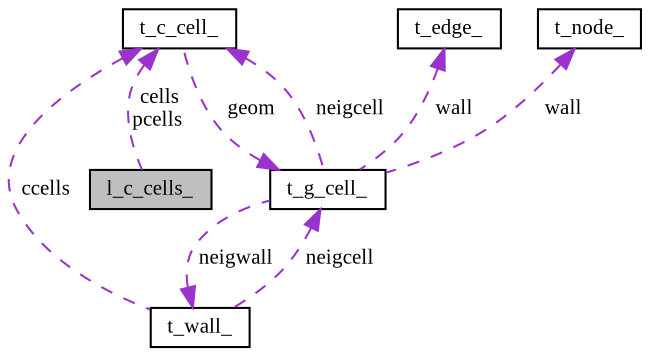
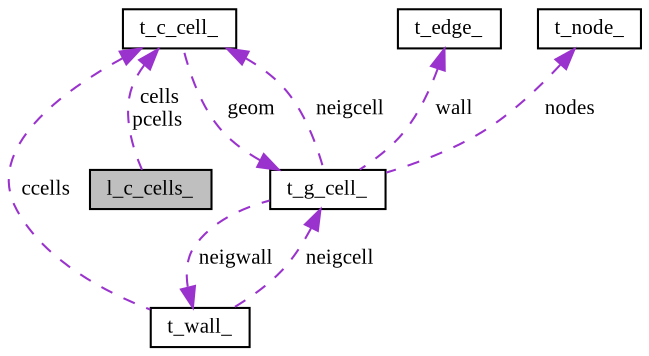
edge "t_g_cell_" -> "t_node_": label " wall" -> " nodes"
